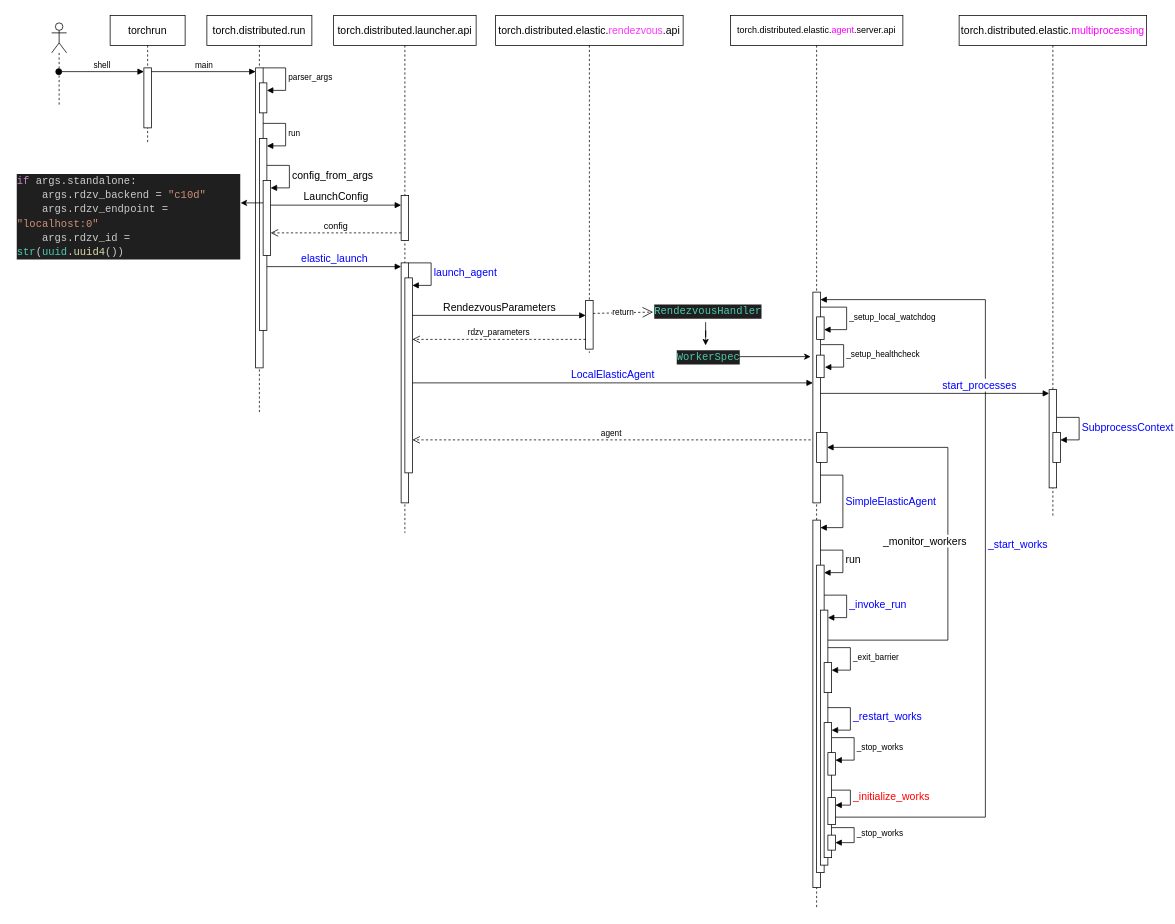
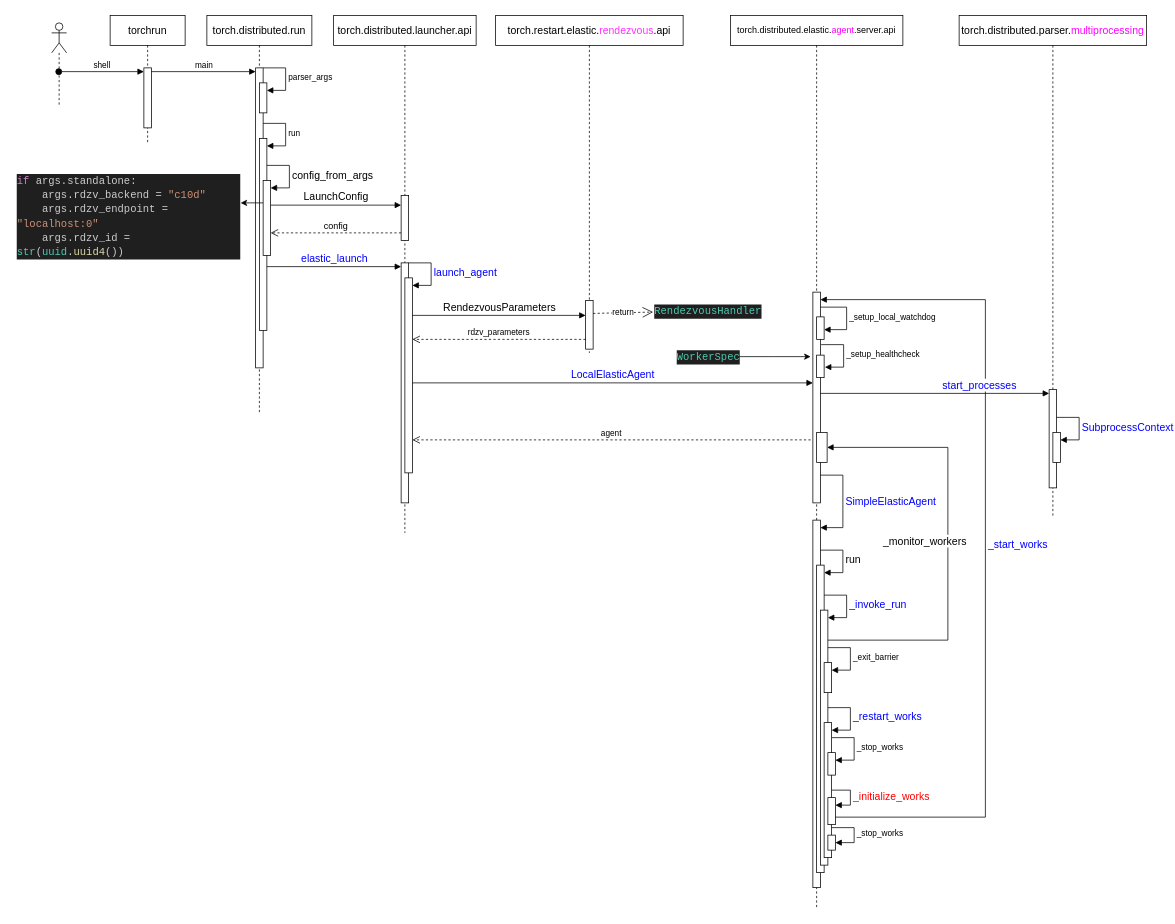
node "torch.distributed.elastic.rendezvous.api": label "torch.distributed.elastic.rendezvous.api" -> "torch.restart.elastic.rendezvous.api"
node "torch.distributed.elastic.multiprocessing": label "torch.distributed.elastic.multiprocessing" -> "torch.distributed.parser.multiprocessing"
edge "RendezvousHandler" -> "WorkerSpec": removed
